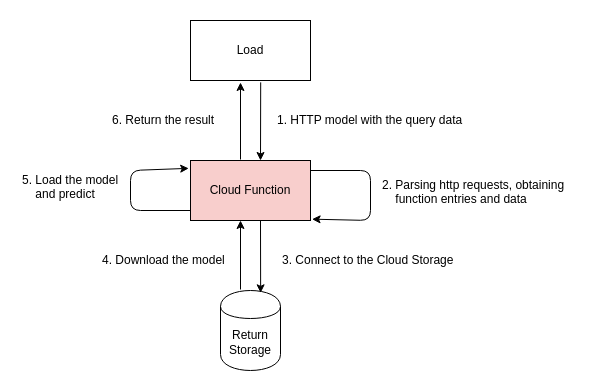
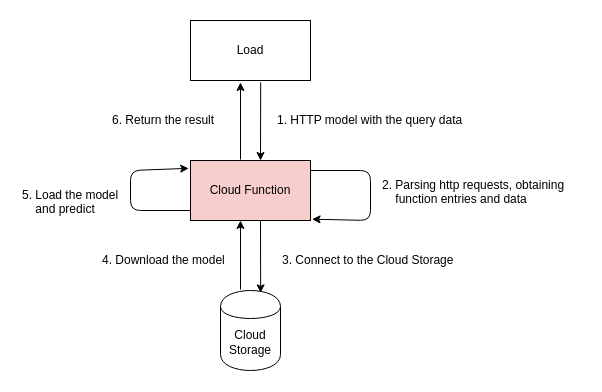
node "5. Load the model and predict": moved (76, 186) -> (76, 201)
node "Return Storage": label "Return Storage" -> "Cloud Storage"
